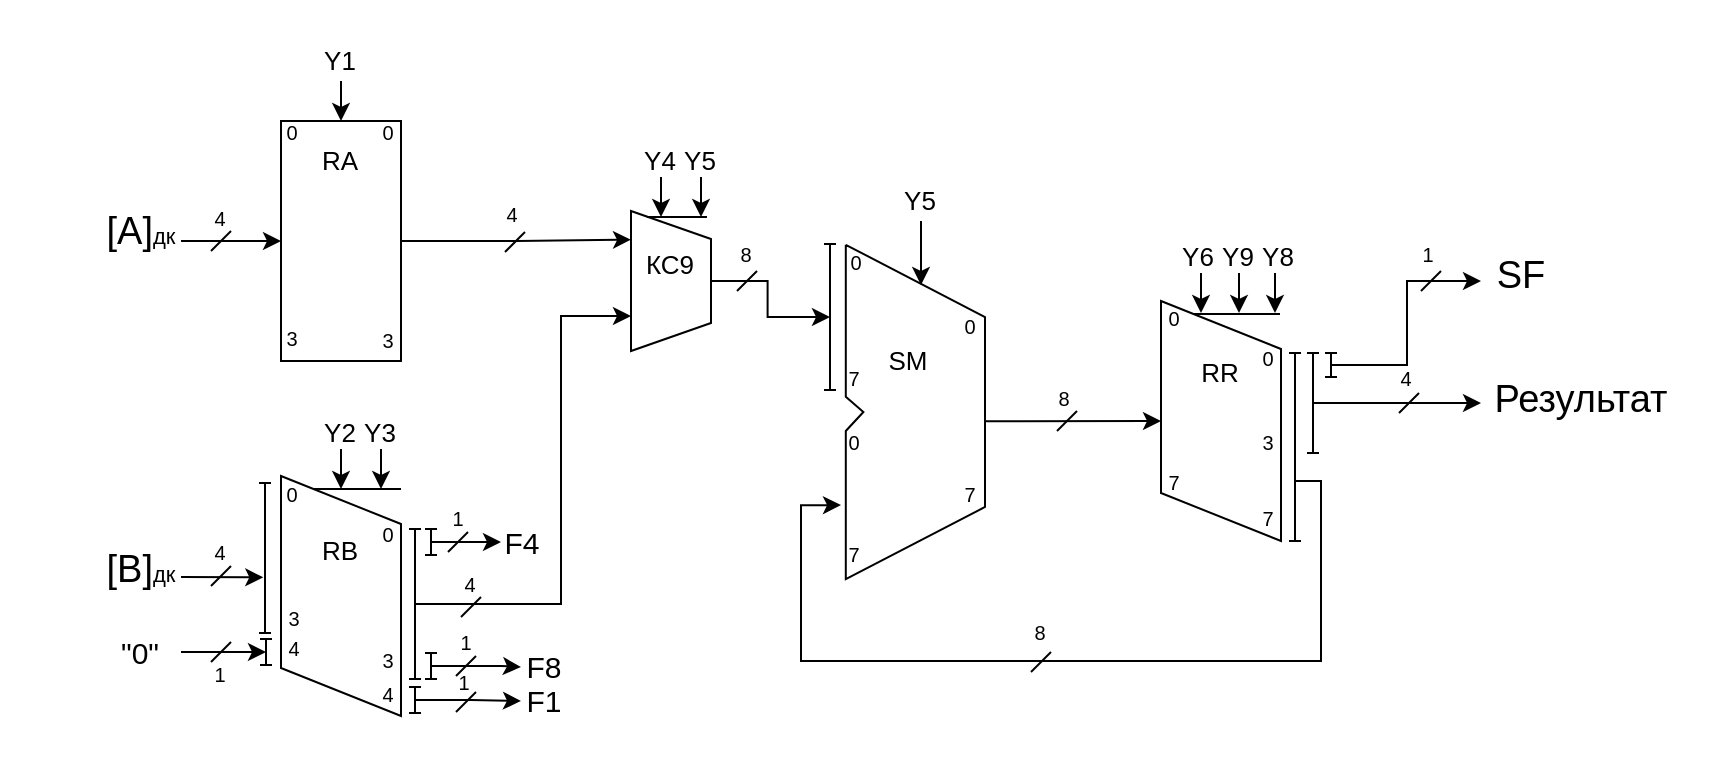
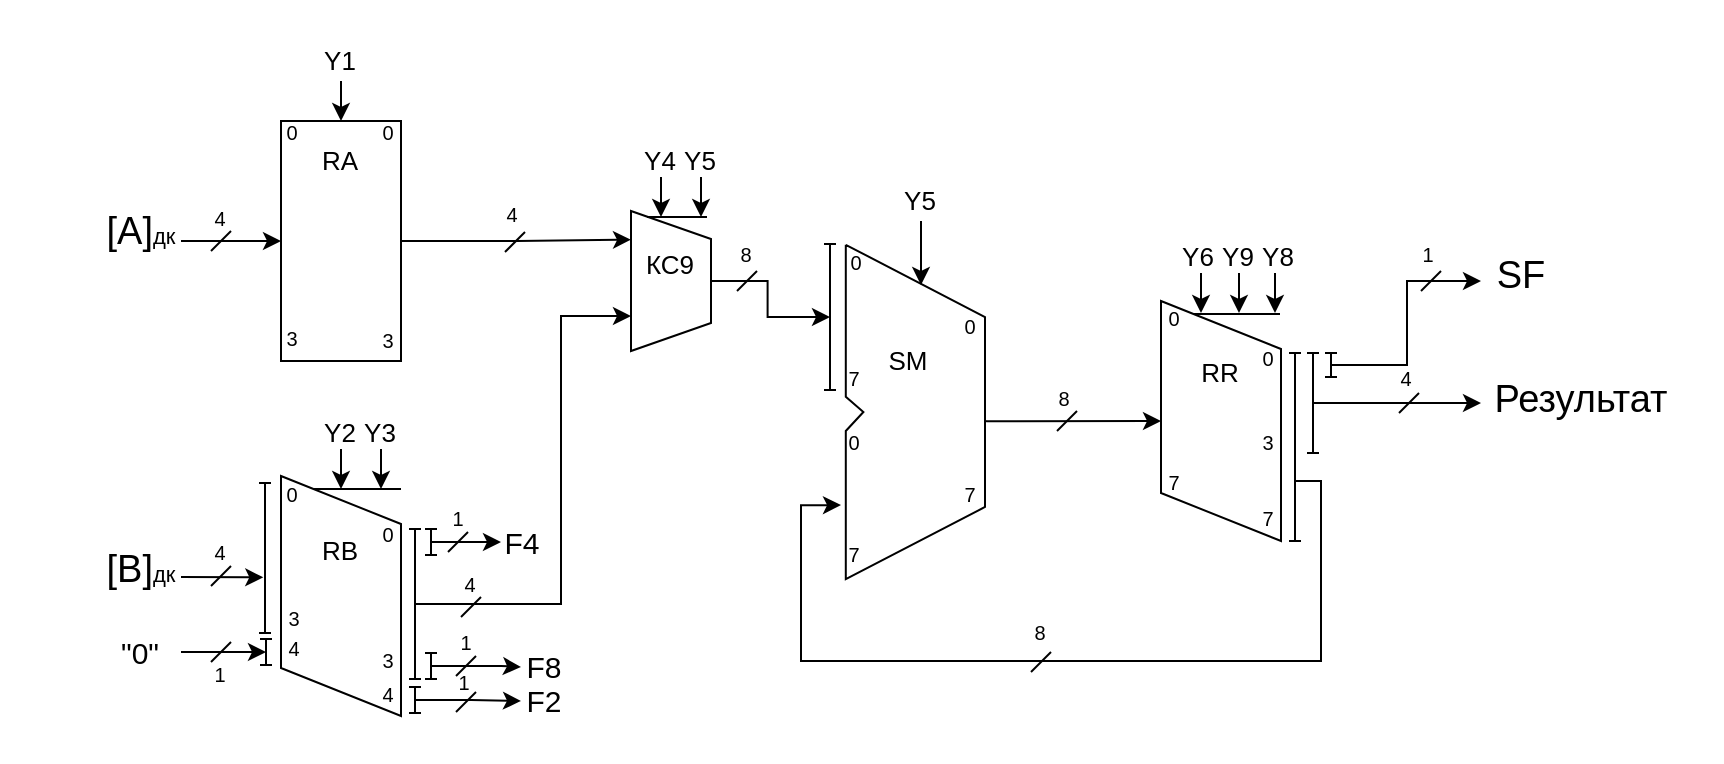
node "F1": label "F1" -> "F2"
